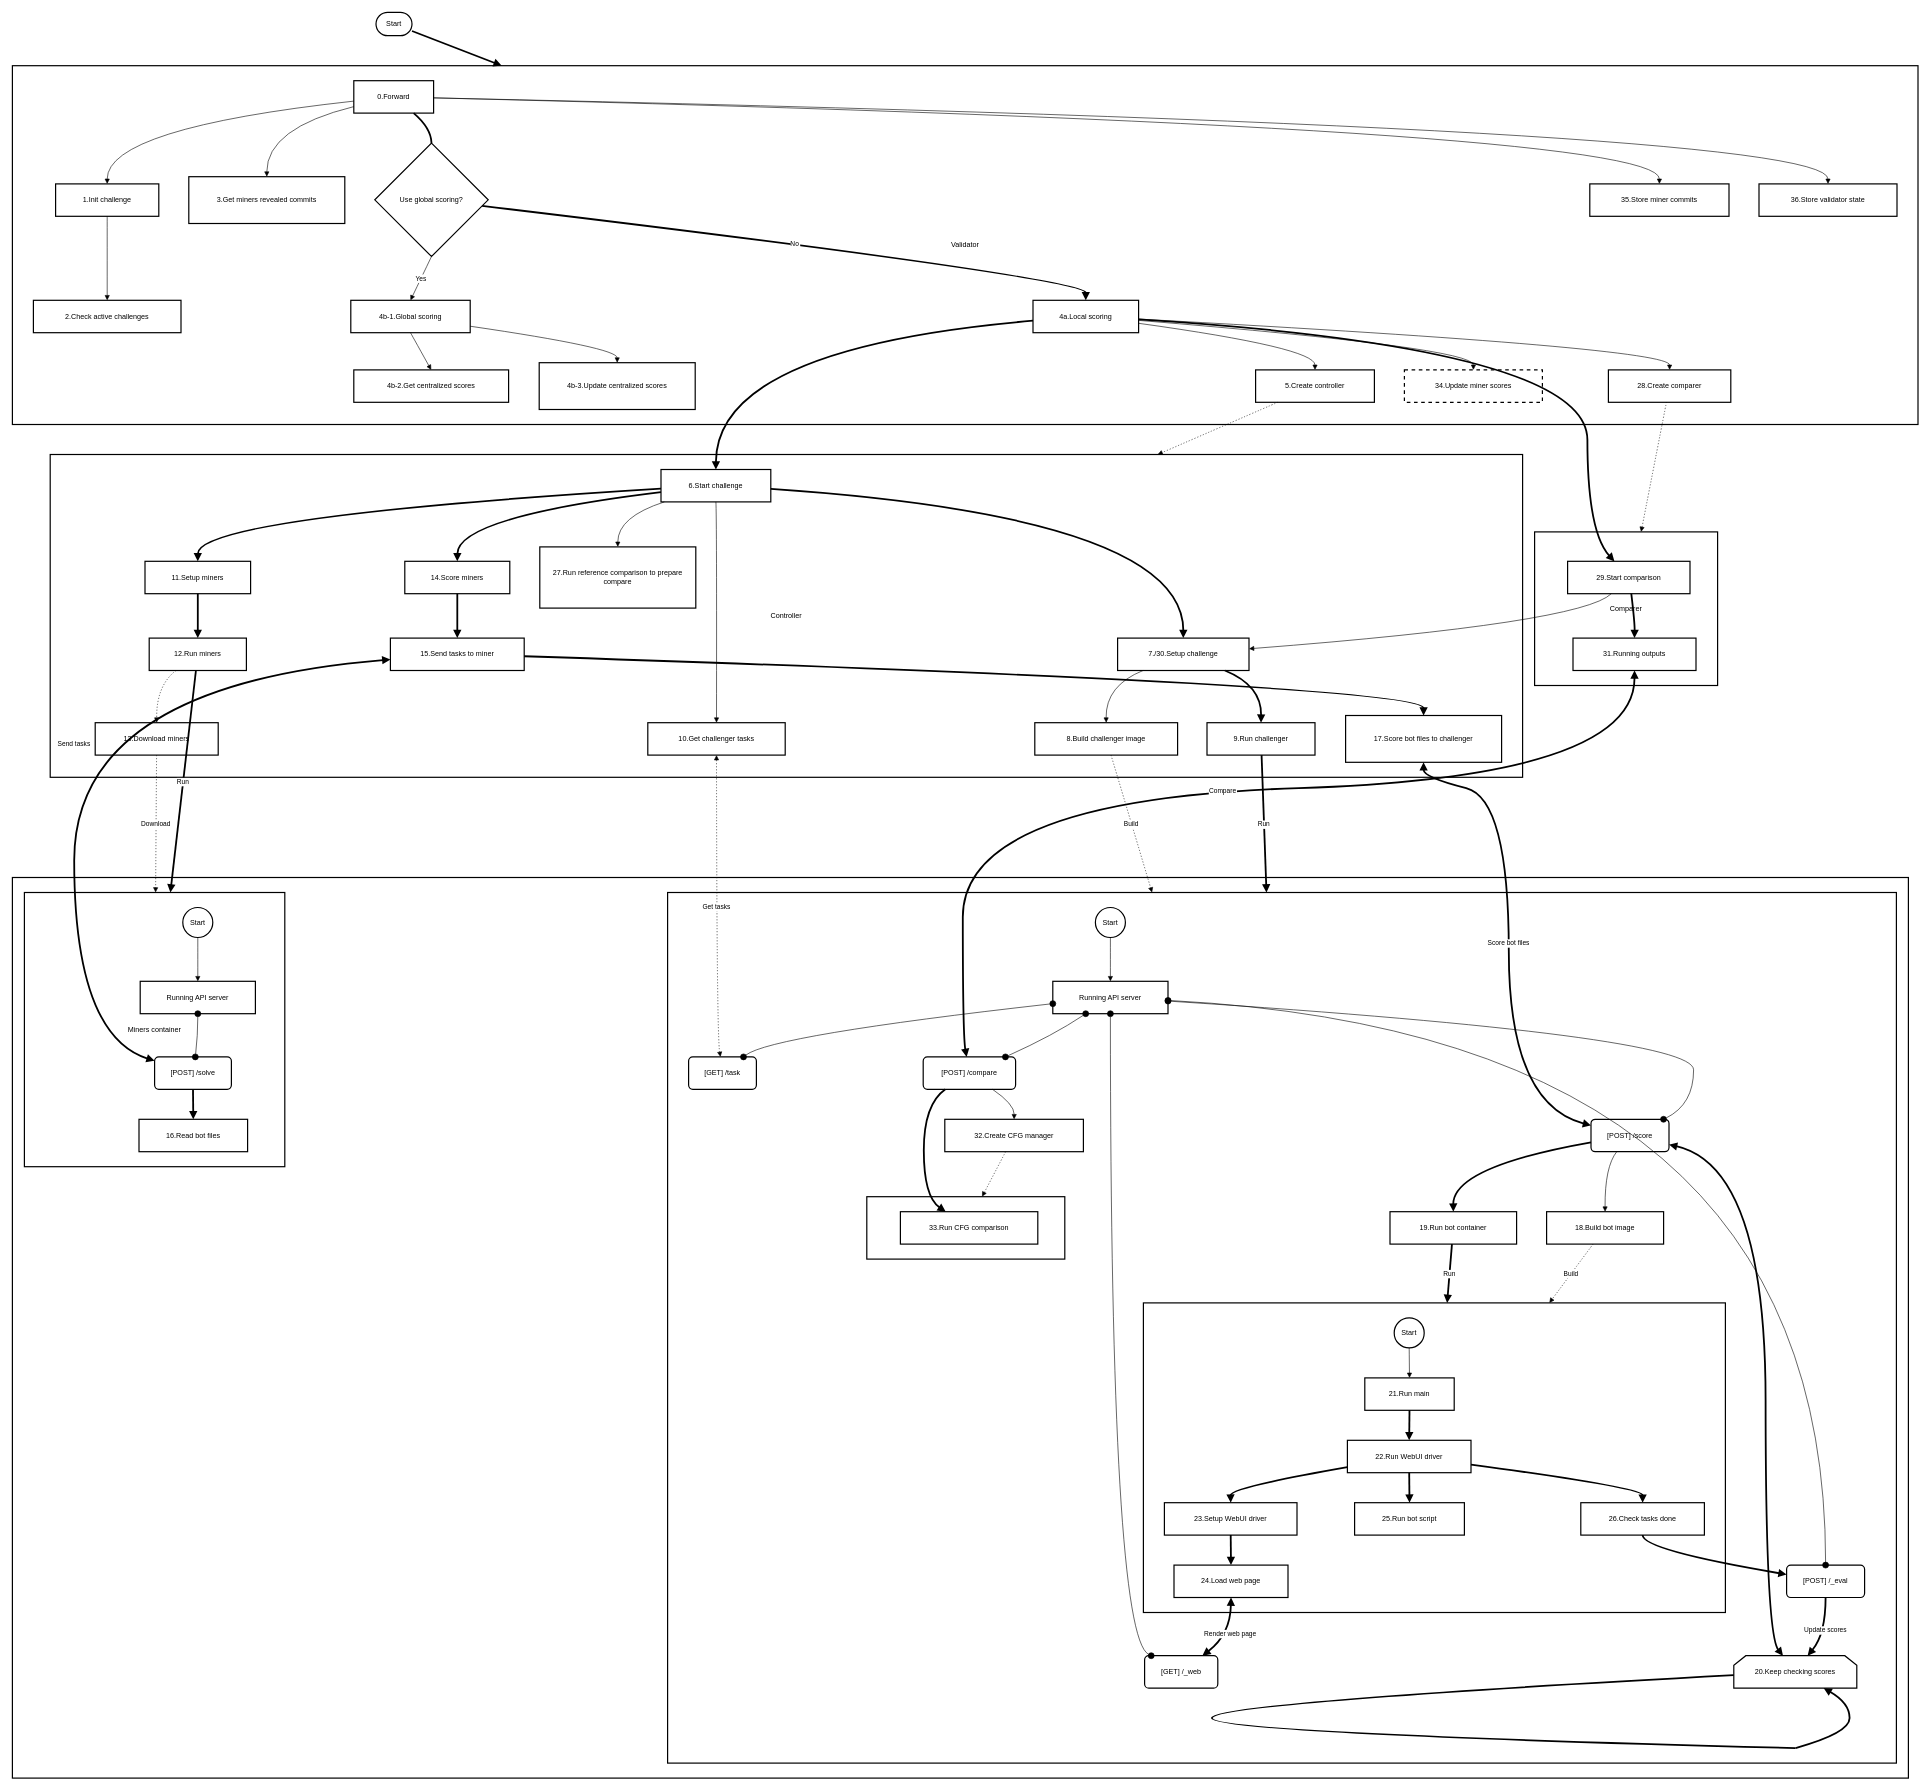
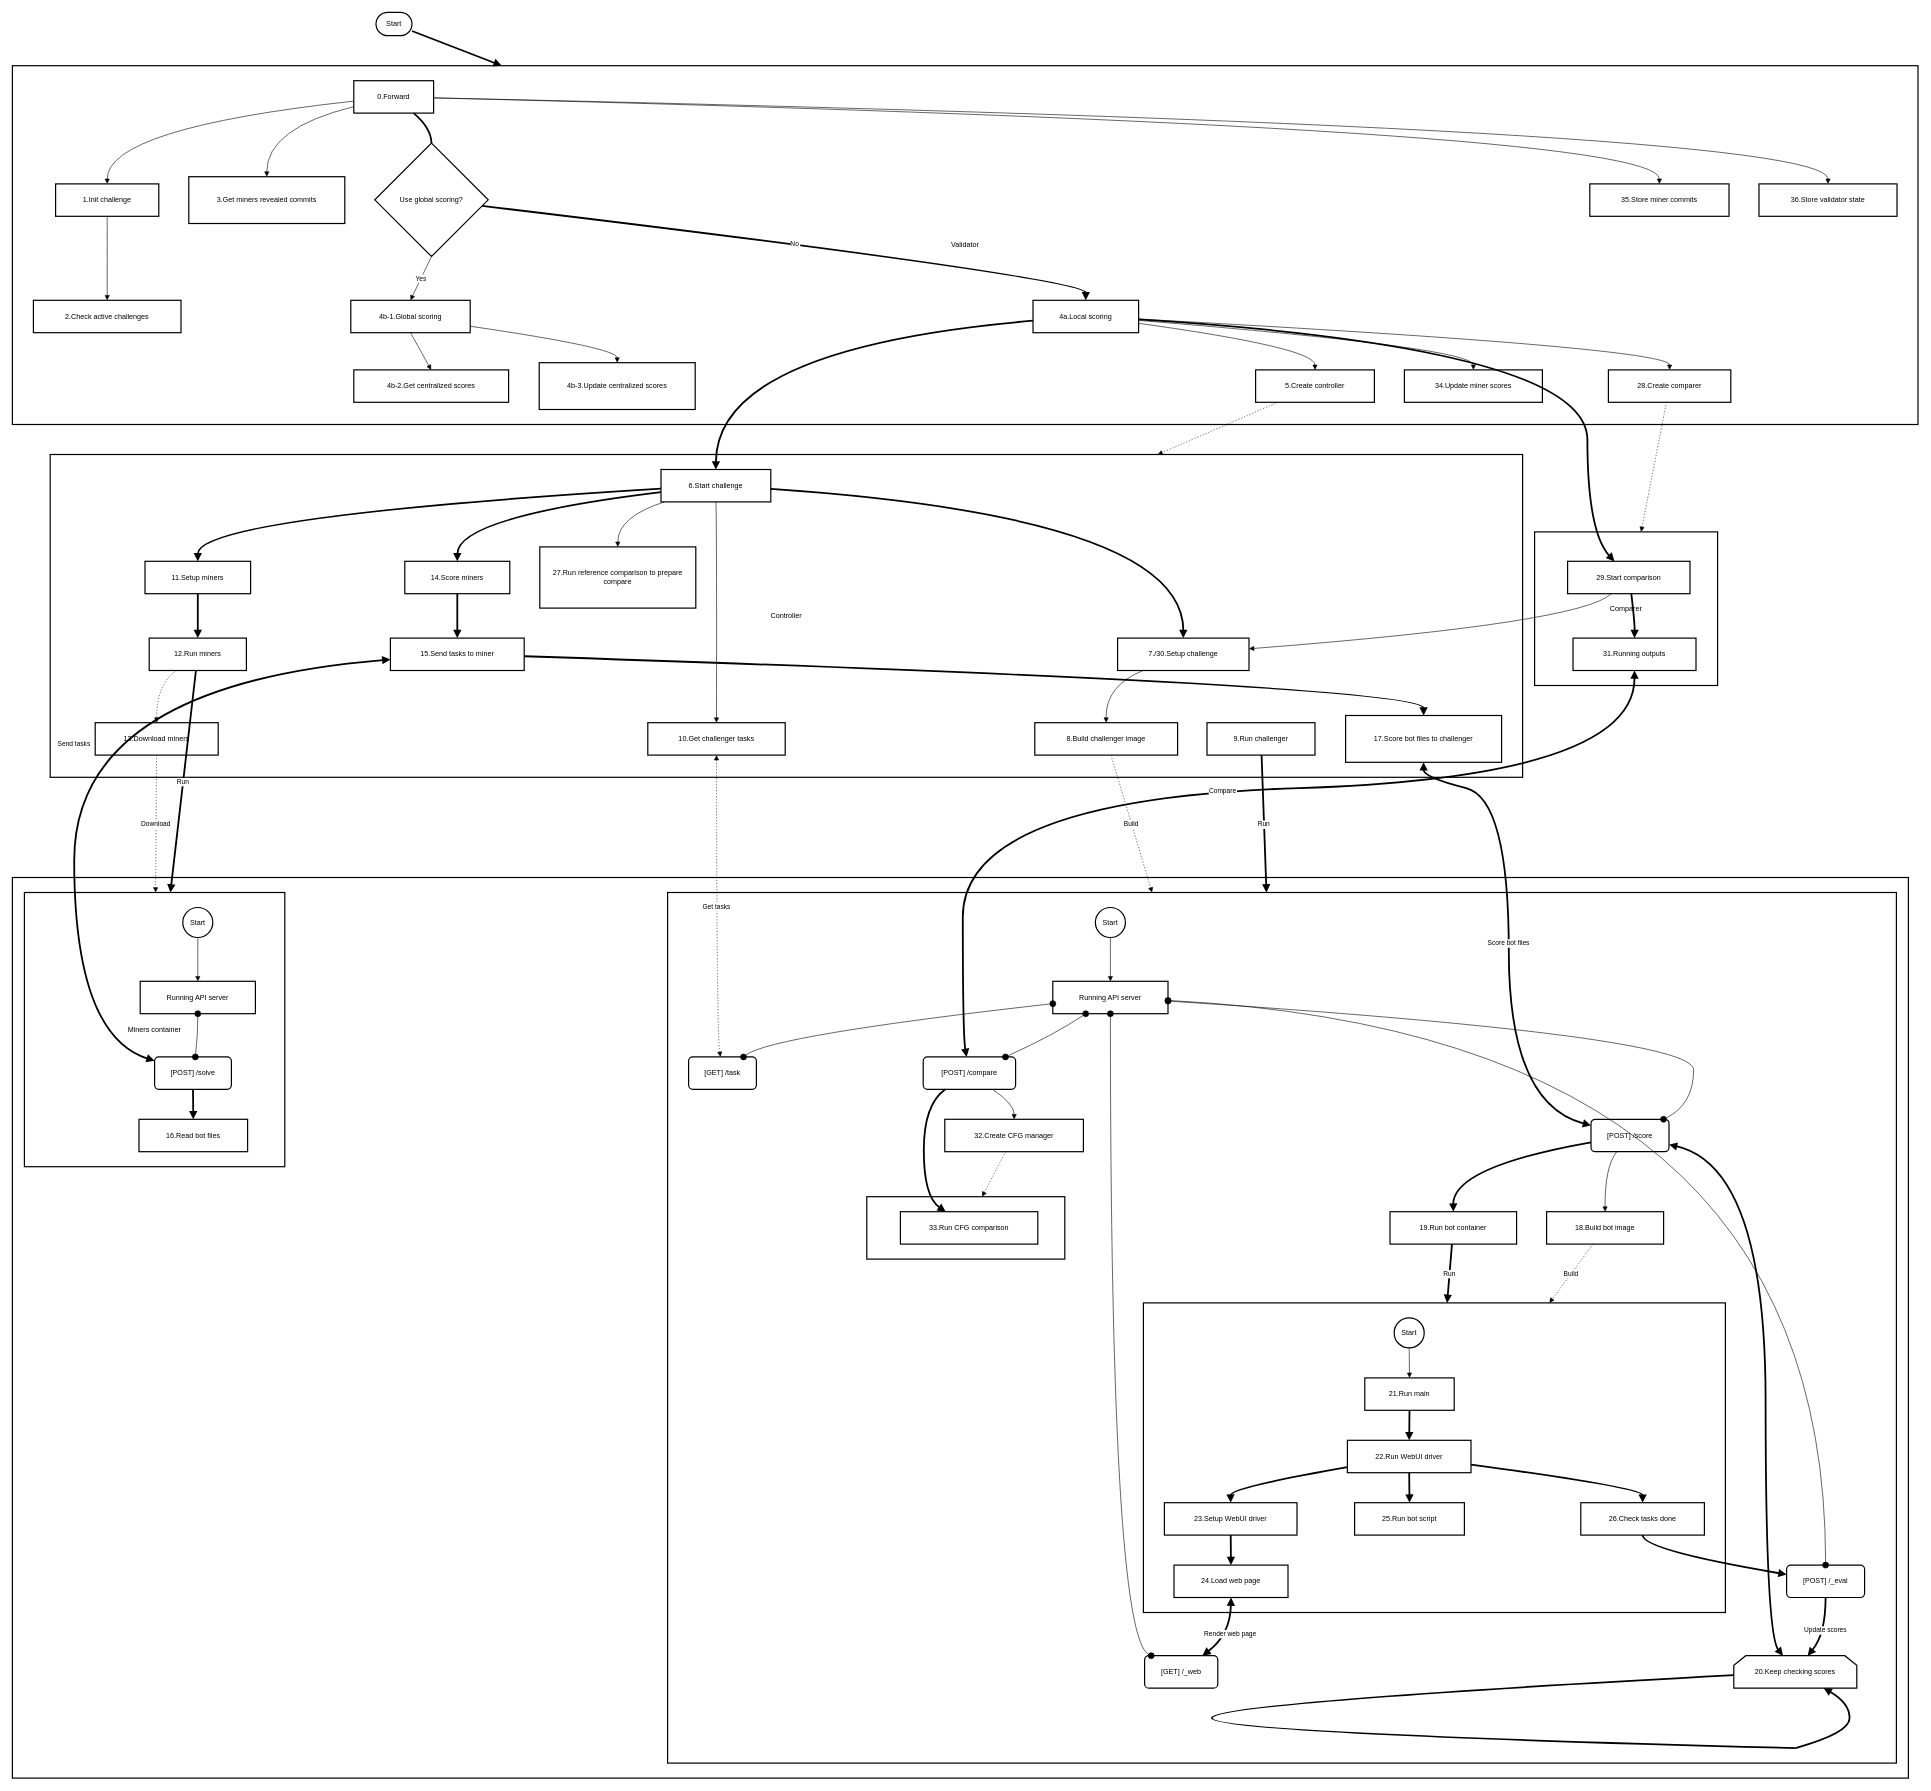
node "34.Update miner scores": style dashed -> solid
edge "7./30.Setup challenge" -> "9.Run challenger": removed
